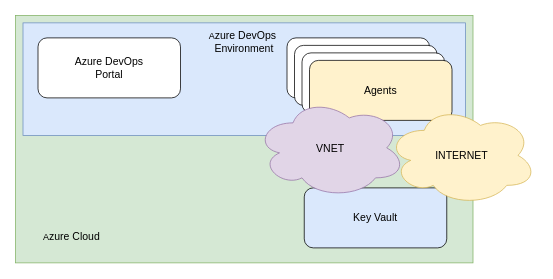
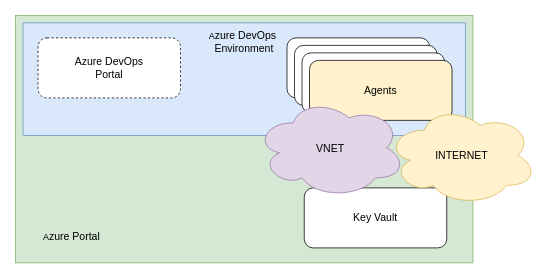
node "Azure DevOps Portal": style solid -> dashed
node "Key Vault": fillcolor #dae8fc -> #ffffff
node "Azure Cloud": label "Azure Cloud" -> "Azure Portal"
